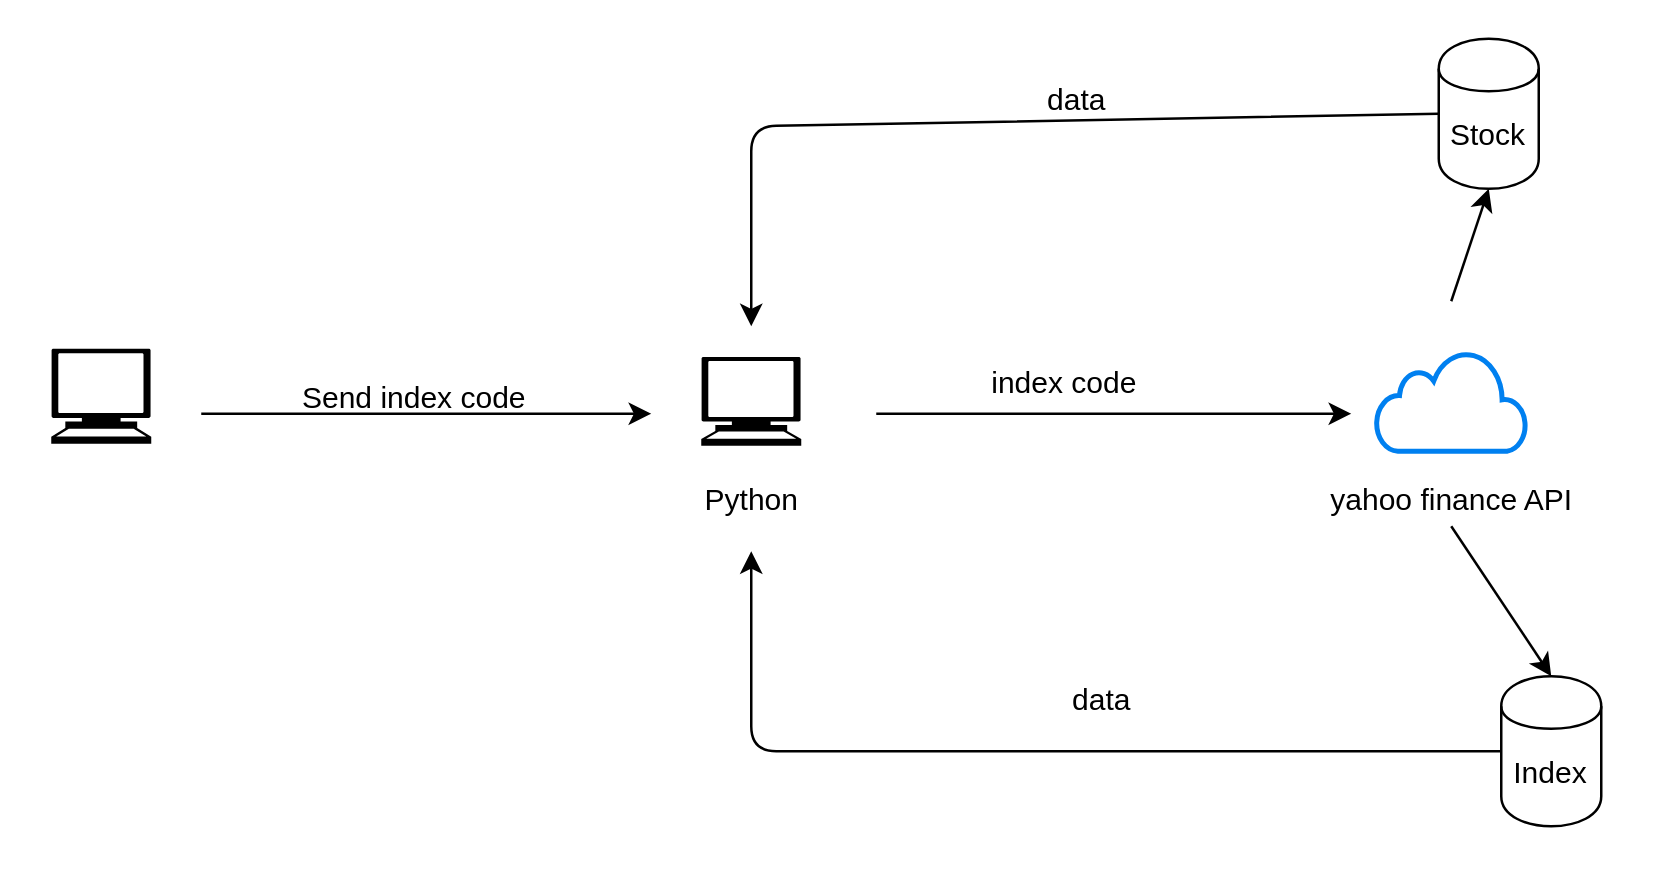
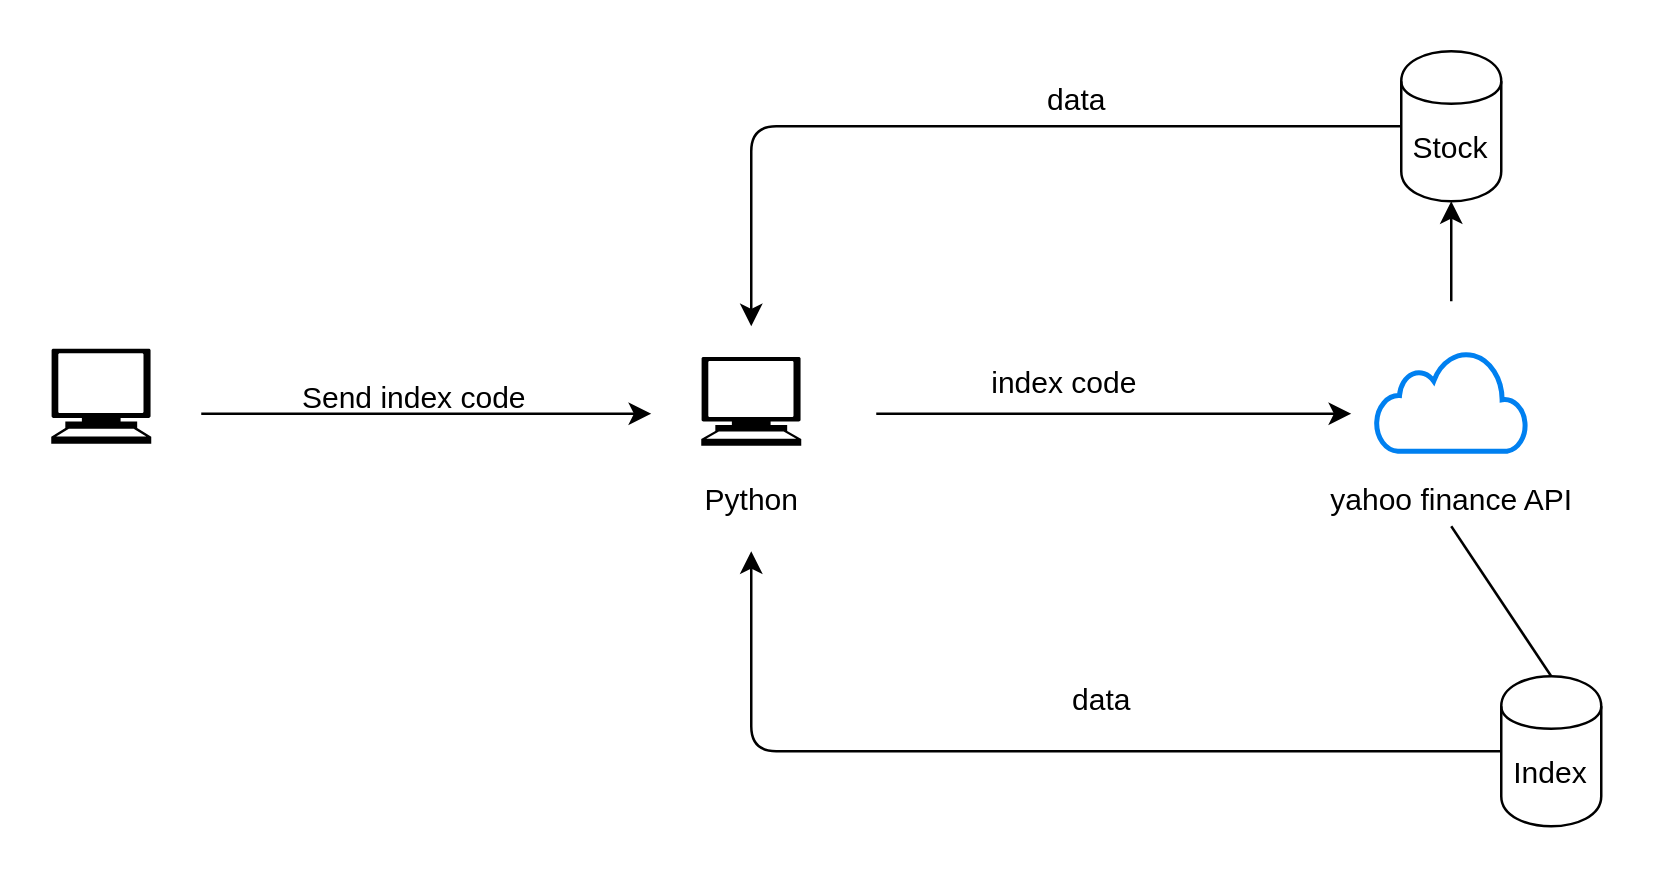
node "Stock": moved (1489, 114) -> (1451, 126)
edge "yahoo finance API" -> "Index": arrowhead classic -> none
